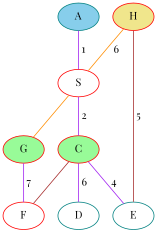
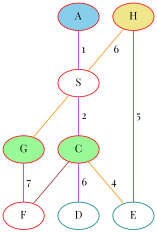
node "A": color teal -> red
edge "C" -- "E": color purple -> darkorange
